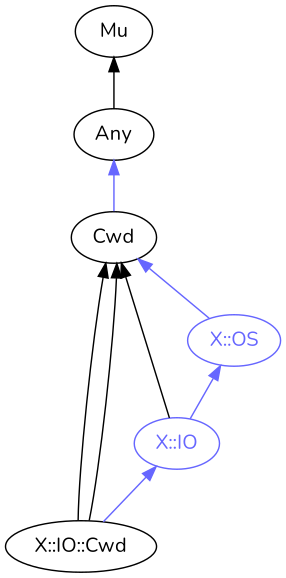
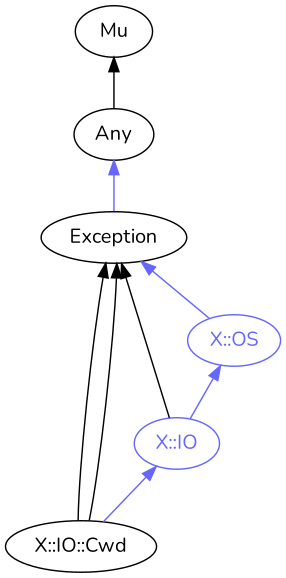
node "Cwd": label "Cwd" -> "Exception"
